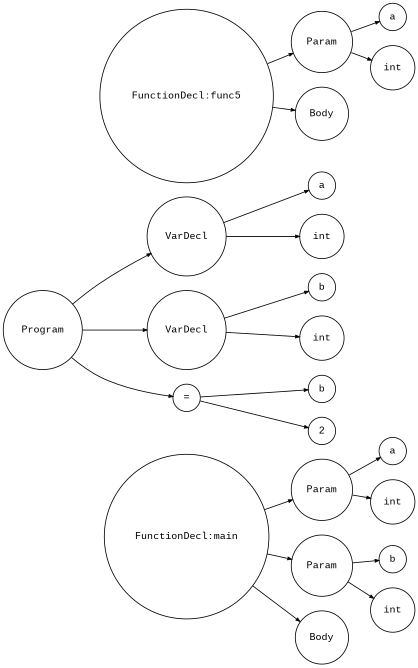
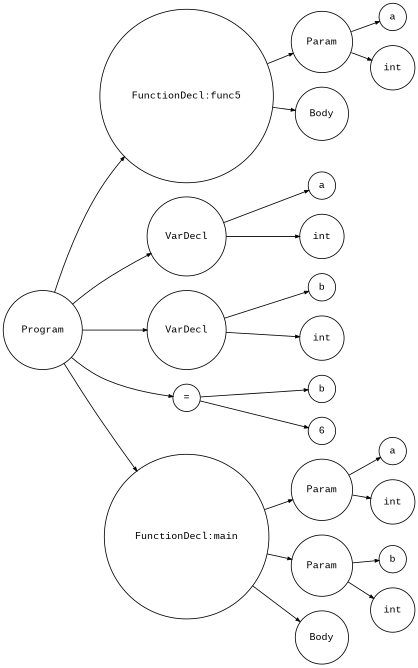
edge "Program" -> "FunctionDecl:func5": added
edge "Program" -> "FunctionDecl:main": added
node "2": label "2" -> "6"
